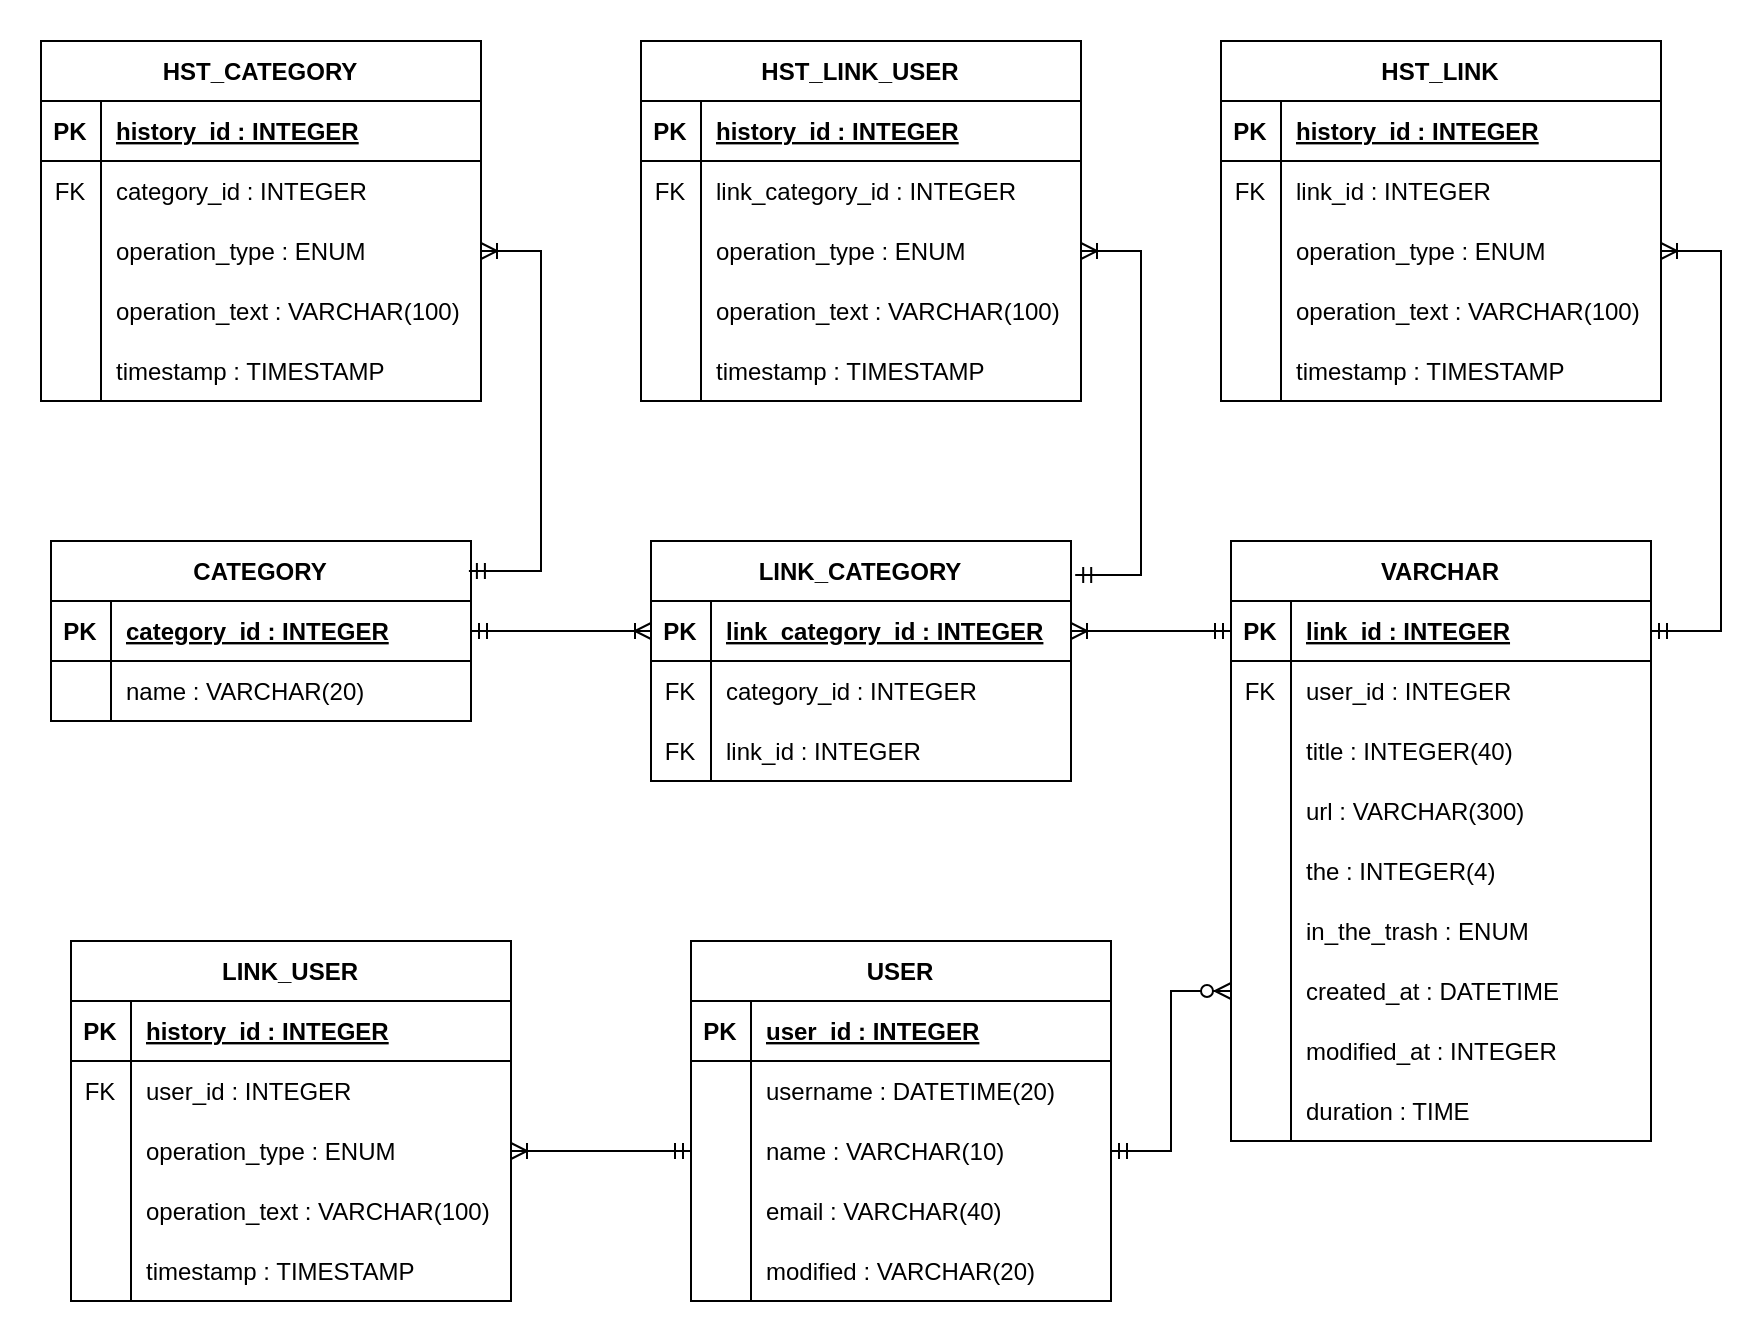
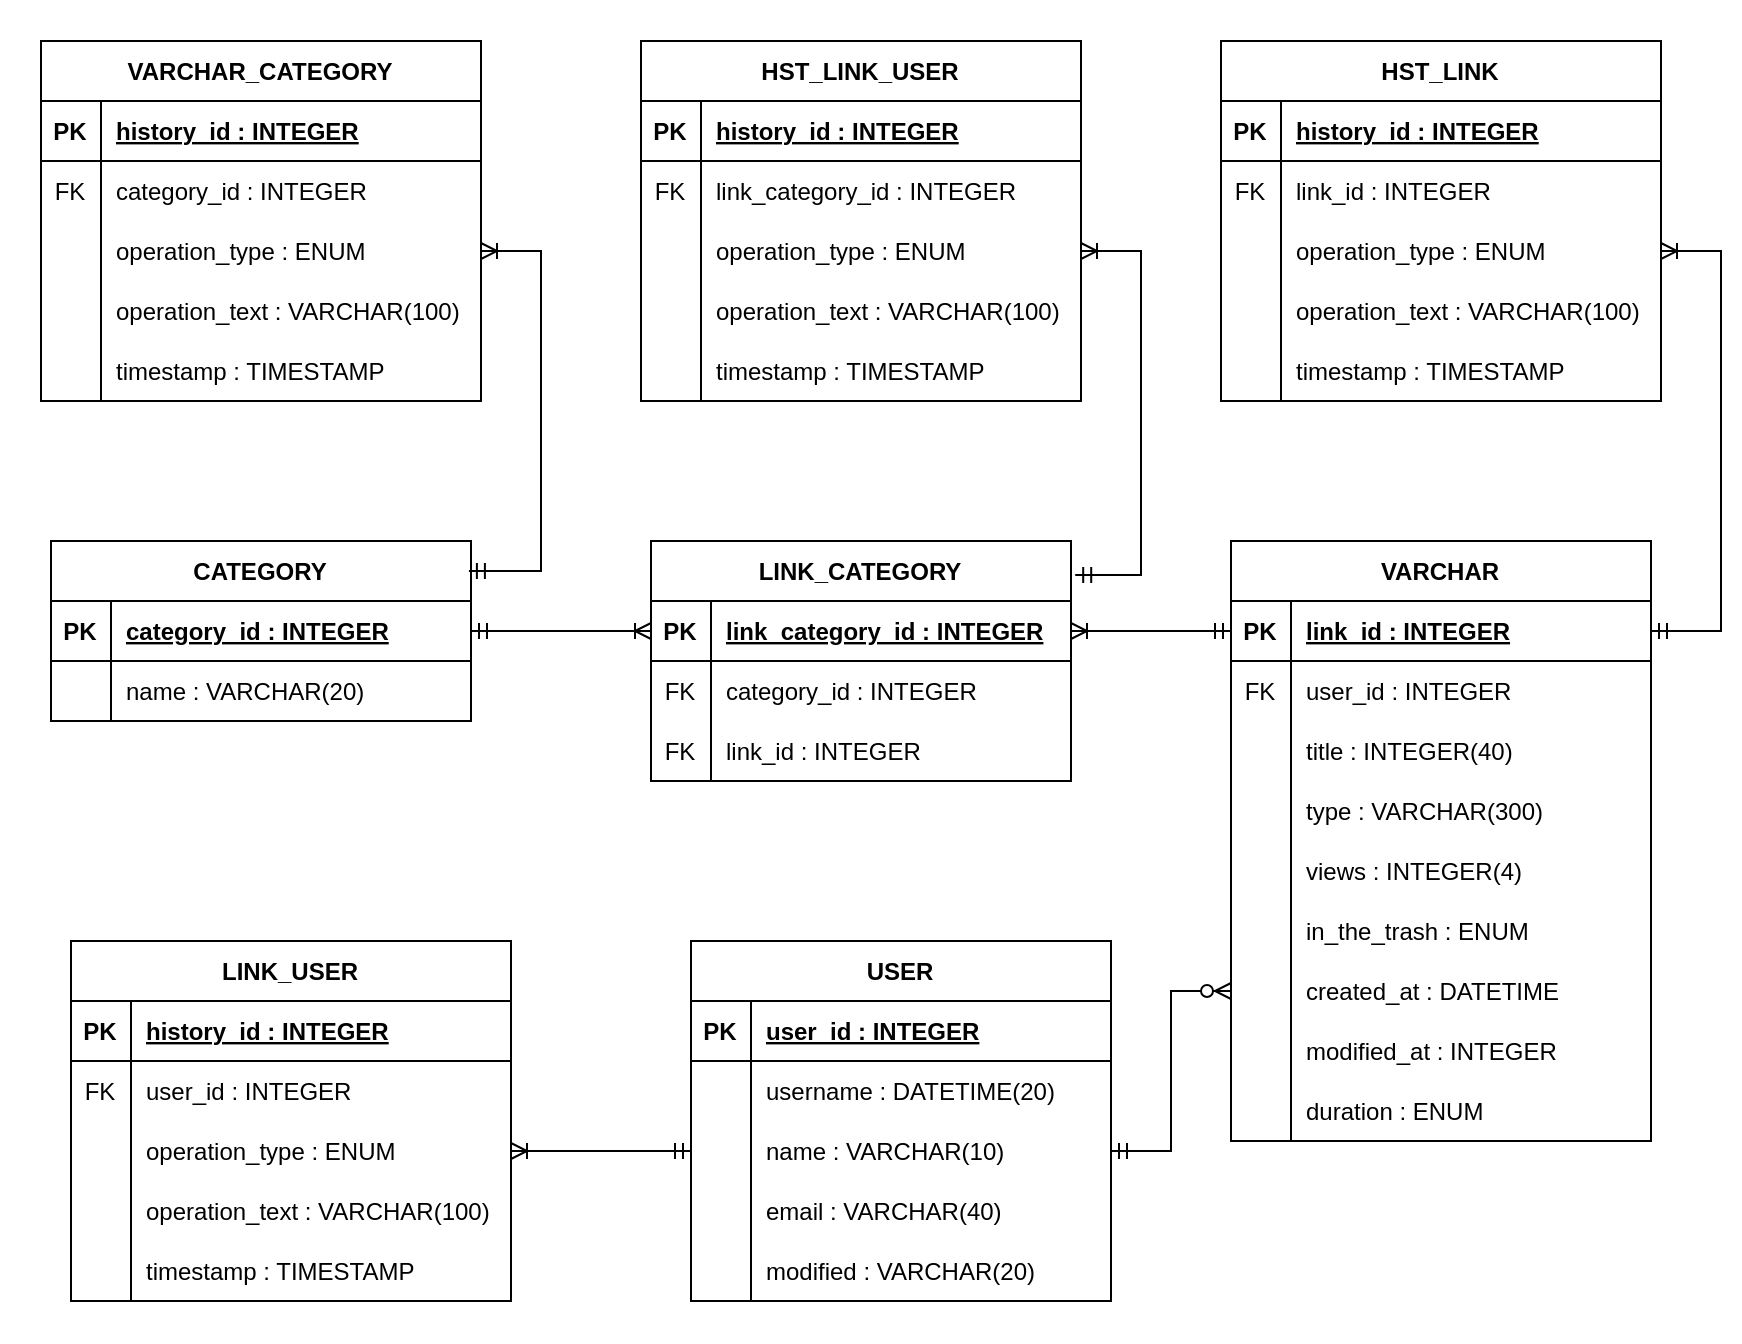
node "HST_CATEGORY": label "HST_CATEGORY" -> "VARCHAR_CATEGORY"
node "url : VARCHAR(300)": label "url : VARCHAR(300)" -> "type : VARCHAR(300)"
node "the : INTEGER(4)": label "the : INTEGER(4)" -> "views : INTEGER(4)"
node "duration : TIME": label "duration : TIME" -> "duration : ENUM"
